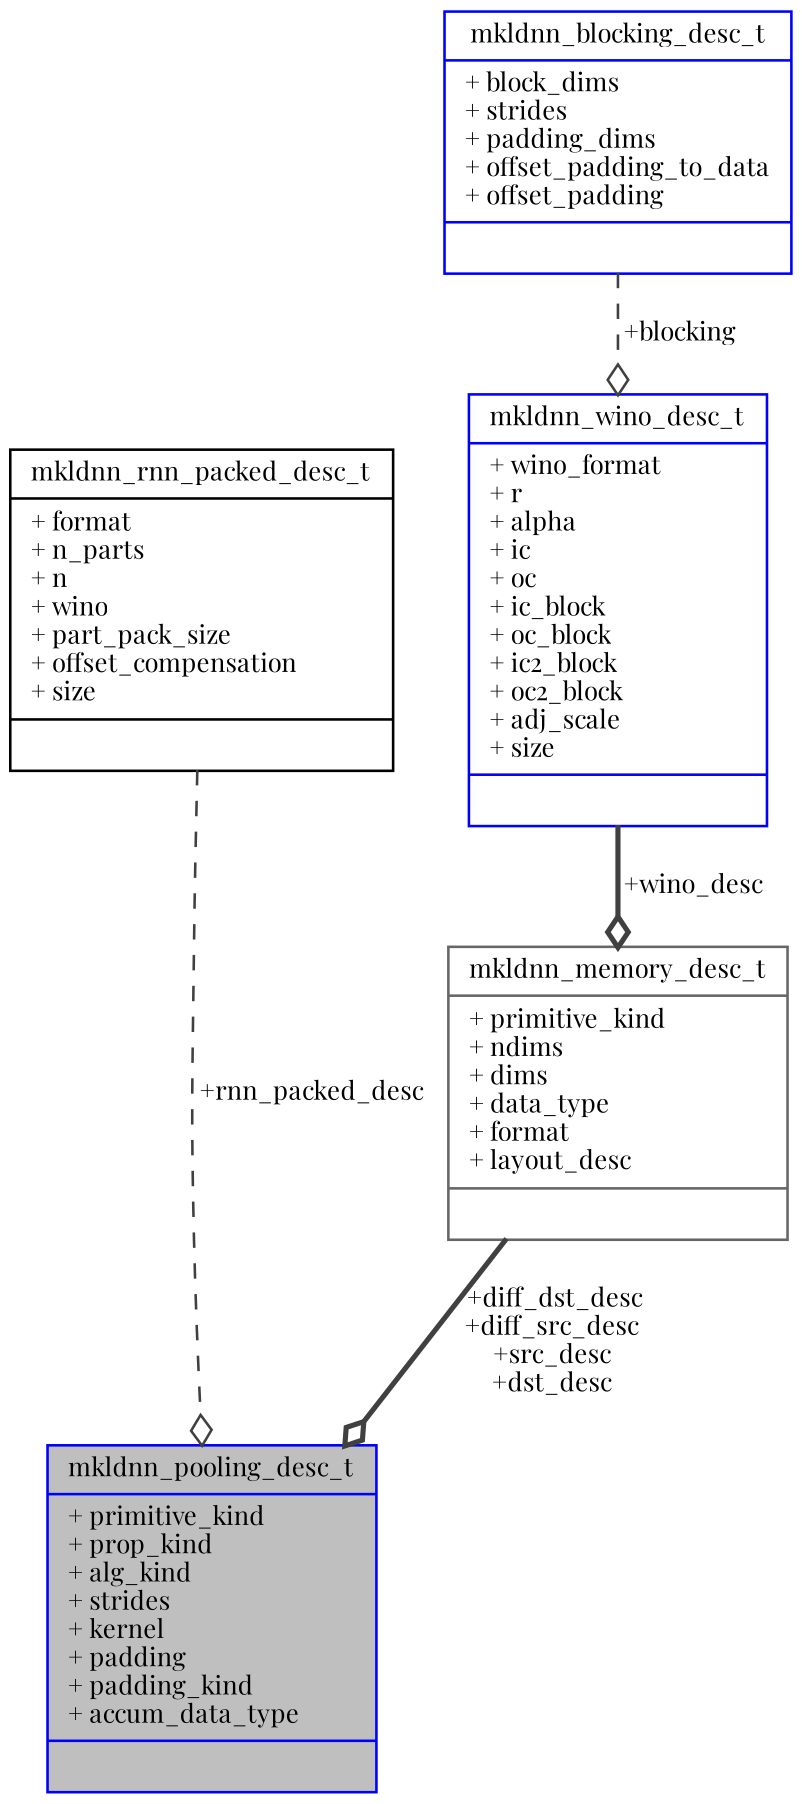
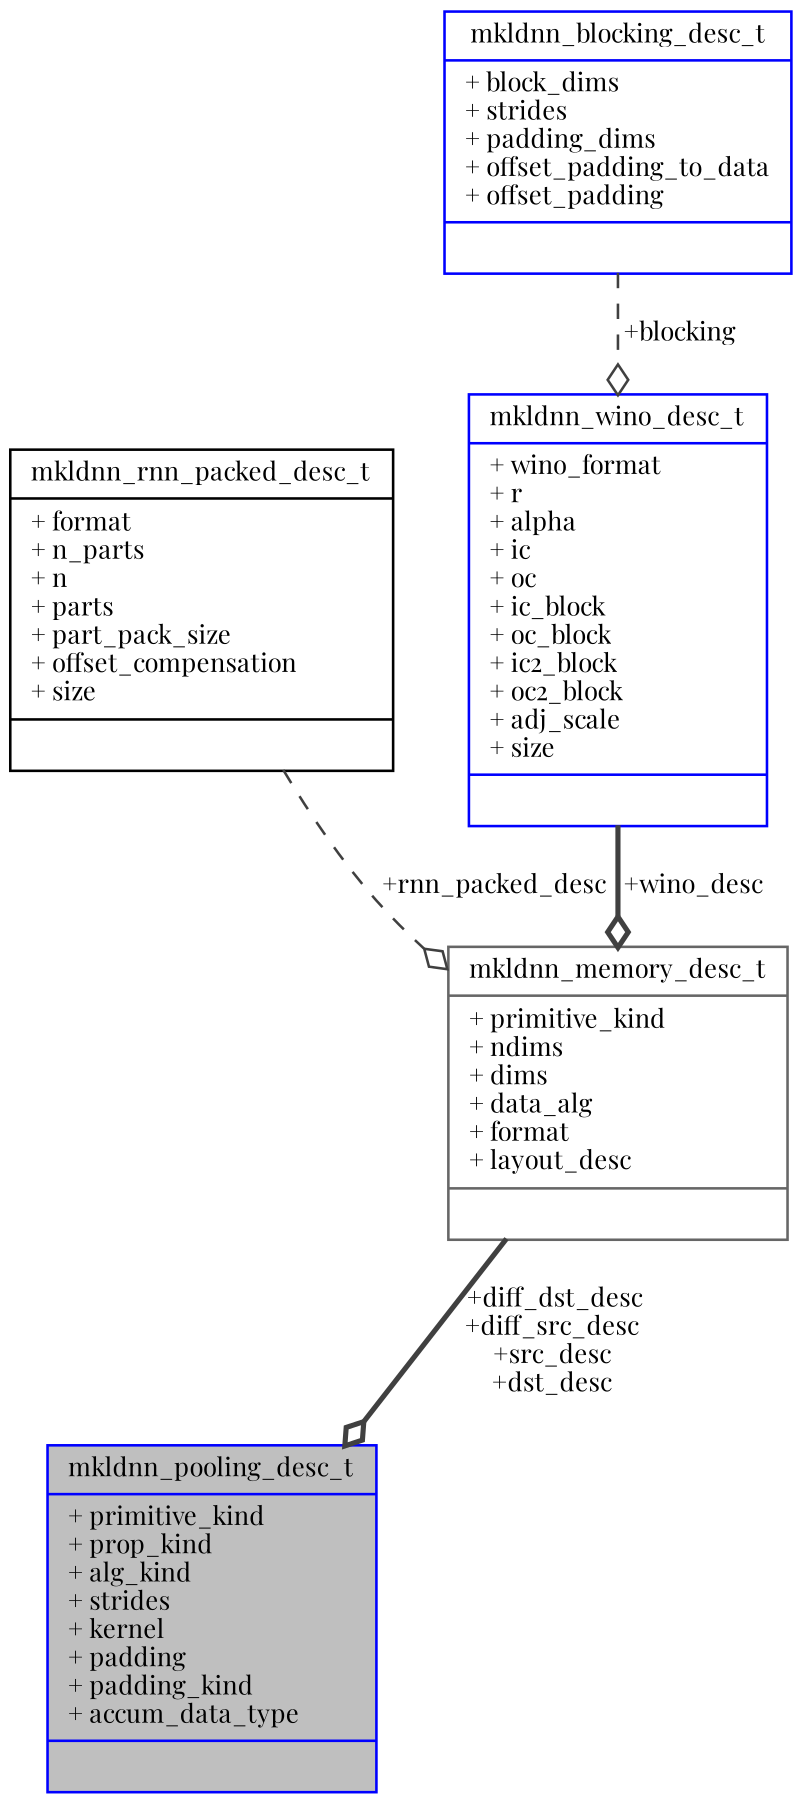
node "mkldnn_rnn_packed_desc_t": text "+ wino" -> "+ parts"
edge "mkldnn_rnn_packed_desc_t" -> "mkldnn_pooling_desc_t": now "mkldnn_rnn_packed_desc_t" -> "mkldnn_memory_desc_t"
node "mkldnn_memory_desc_t": text "+ data_type" -> "+ data_alg"
